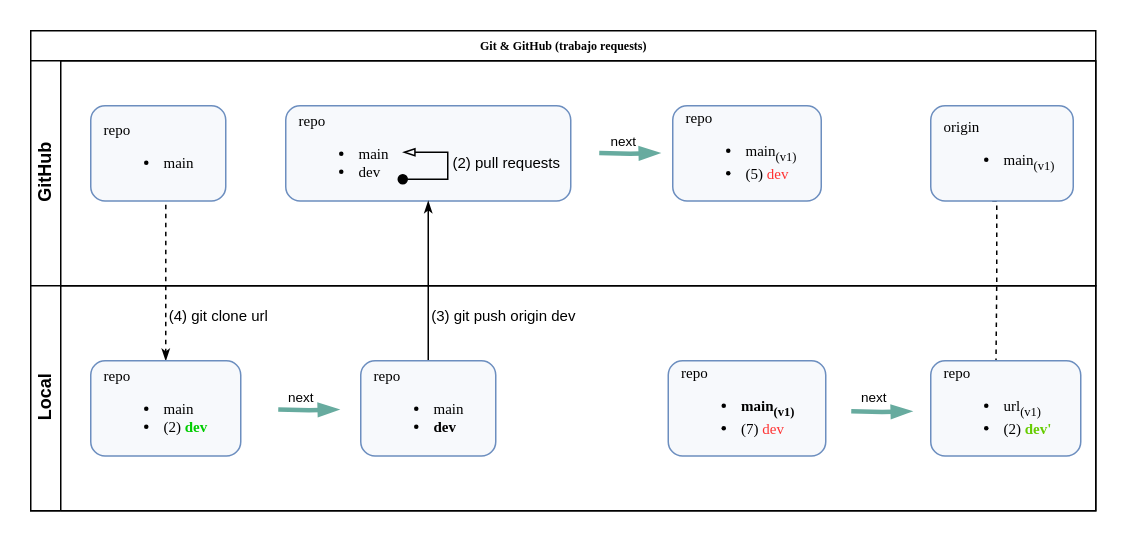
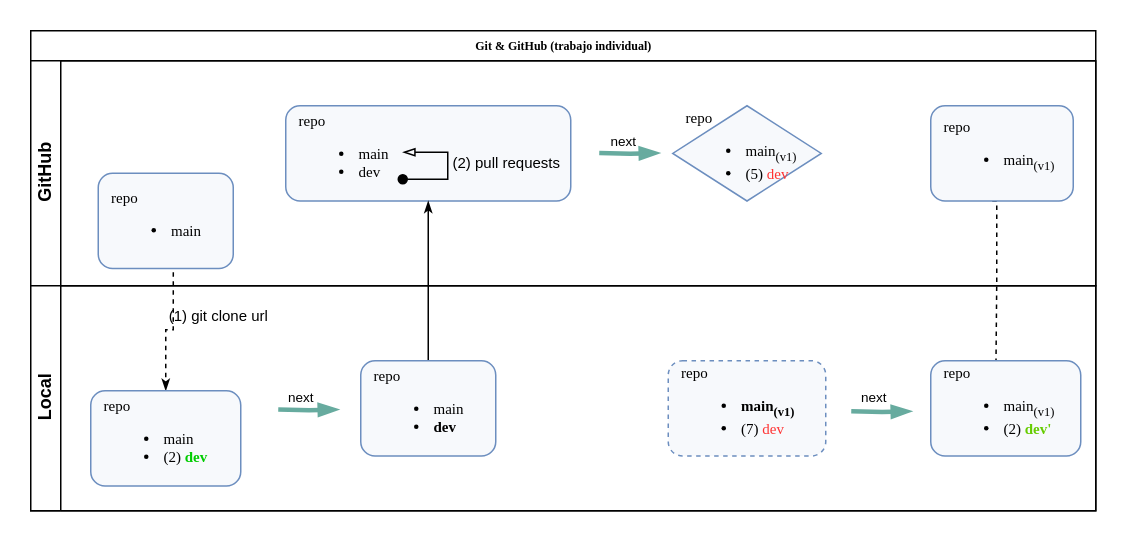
node "Git & GitHub (trabajo requests)": label "Git & GitHub (trabajo requests)" -> "Git & GitHub (trabajo individual)"
node "repomain": moved (158, 153) -> (166, 221)
node "repo main(v1) (5) dev": shape rounded rectangle -> diamond
node "origin main(v1)": label "origin main(v1)" -> "repo main(v1)"
node "(4) git clone url": label "(4) git clone url" -> "(1) git clone url"
node "(3) git push origin dev": removed
node "repomain (2) dev": moved (166, 408) -> (166, 438)
node "repomain(v1) (7) dev": style solid -> dashed
node "repourl(v1) (2) dev'": label "repourl(v1) (2) dev'" -> "repomain(v1) (2) dev'"
